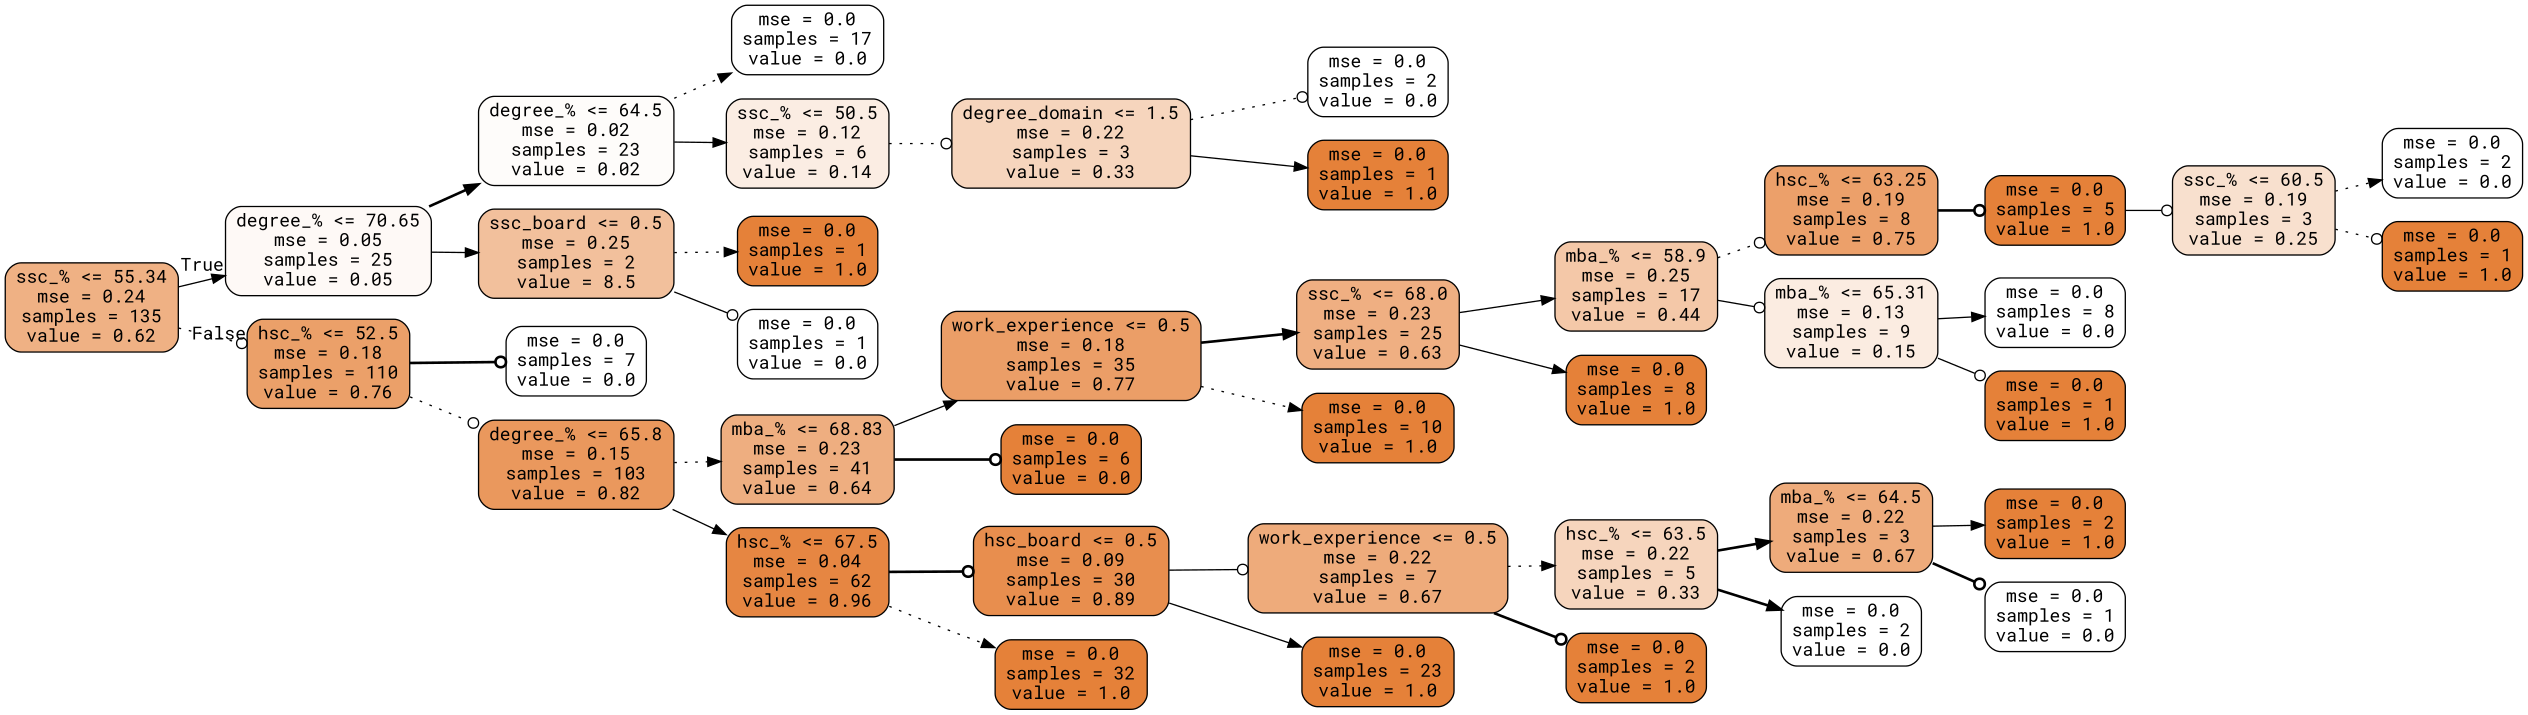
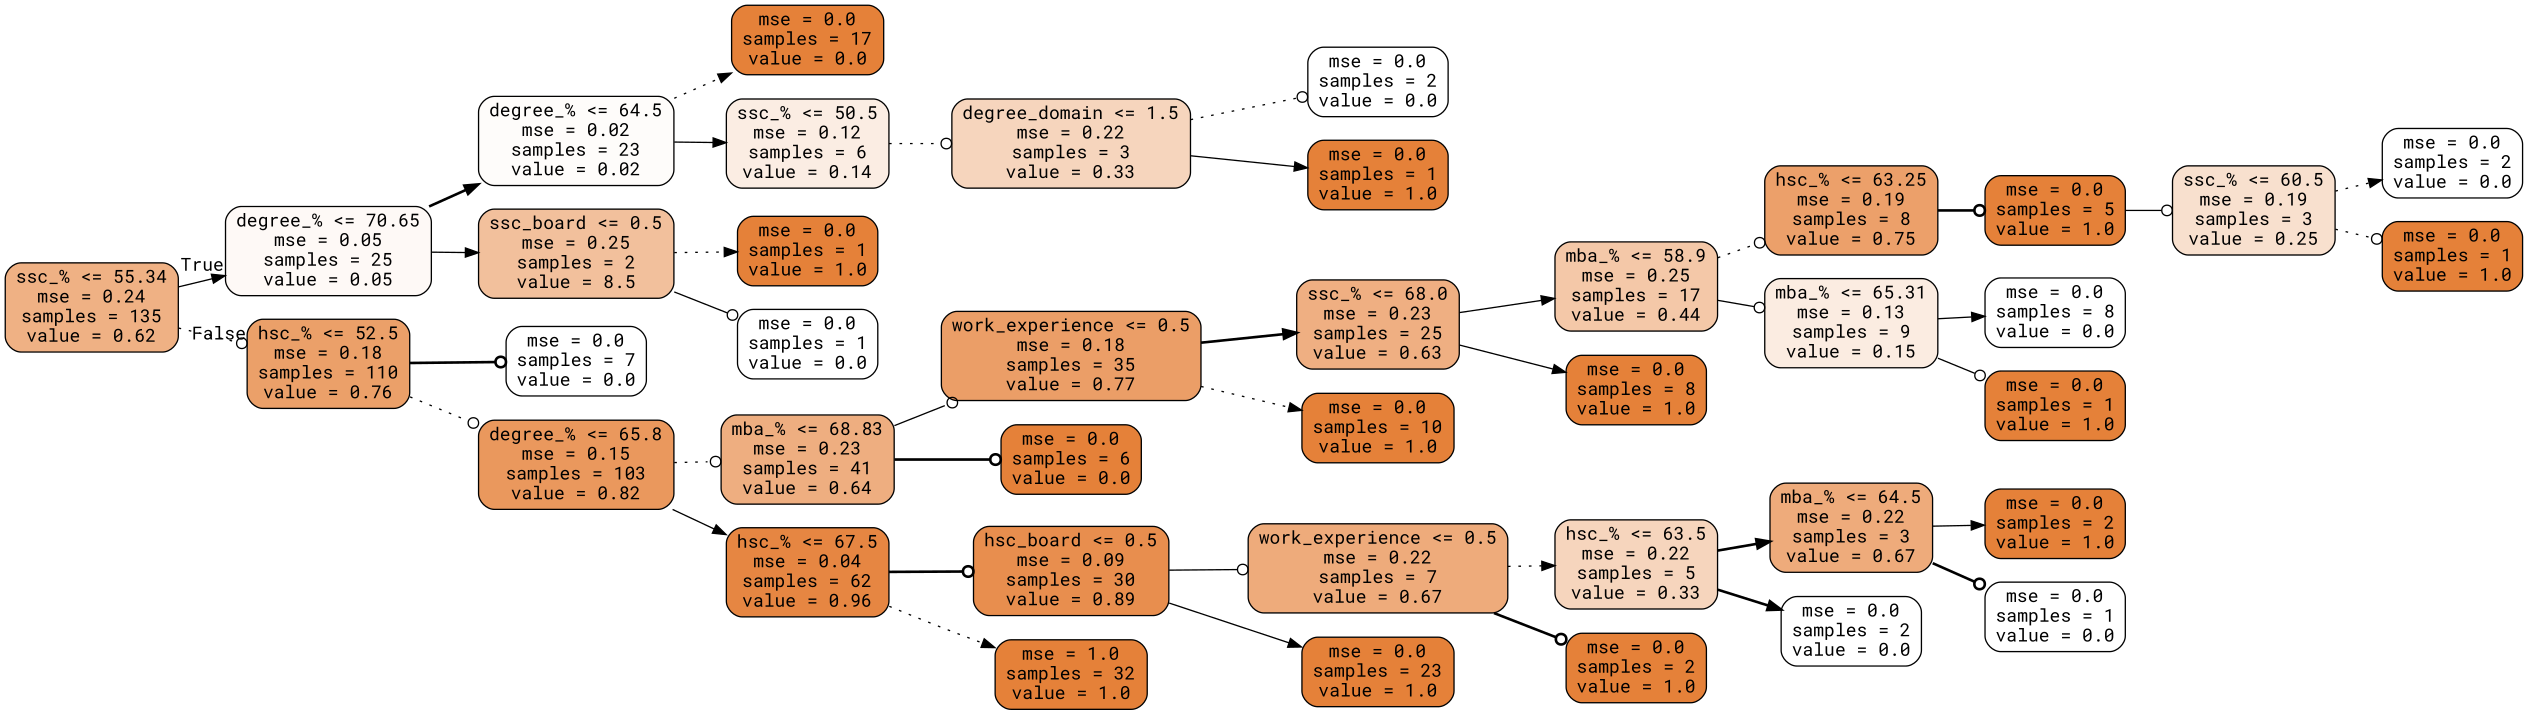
node "mse = 0.0 samples = 17 value = 0.0": fillcolor #ffffff -> #e58139
edge "mba_% <= 68.83 mse = 0.23 samples = 41 value = 0.64" -> "work_experience <= 0.5 mse = 0.18 samples = 35 value = 0.77": arrowhead normal -> odot
edge "degree_% <= 65.8 mse = 0.15 samples = 103 value = 0.82" -> "mba_% <= 68.83 mse = 0.23 samples = 41 value = 0.64": arrowhead normal -> odot
node "mse = 0.0 samples = 32 value = 1.0": label "mse = 0.0 samples = 32 value = 1.0" -> "mse = 1.0 samples = 32 value = 1.0"
